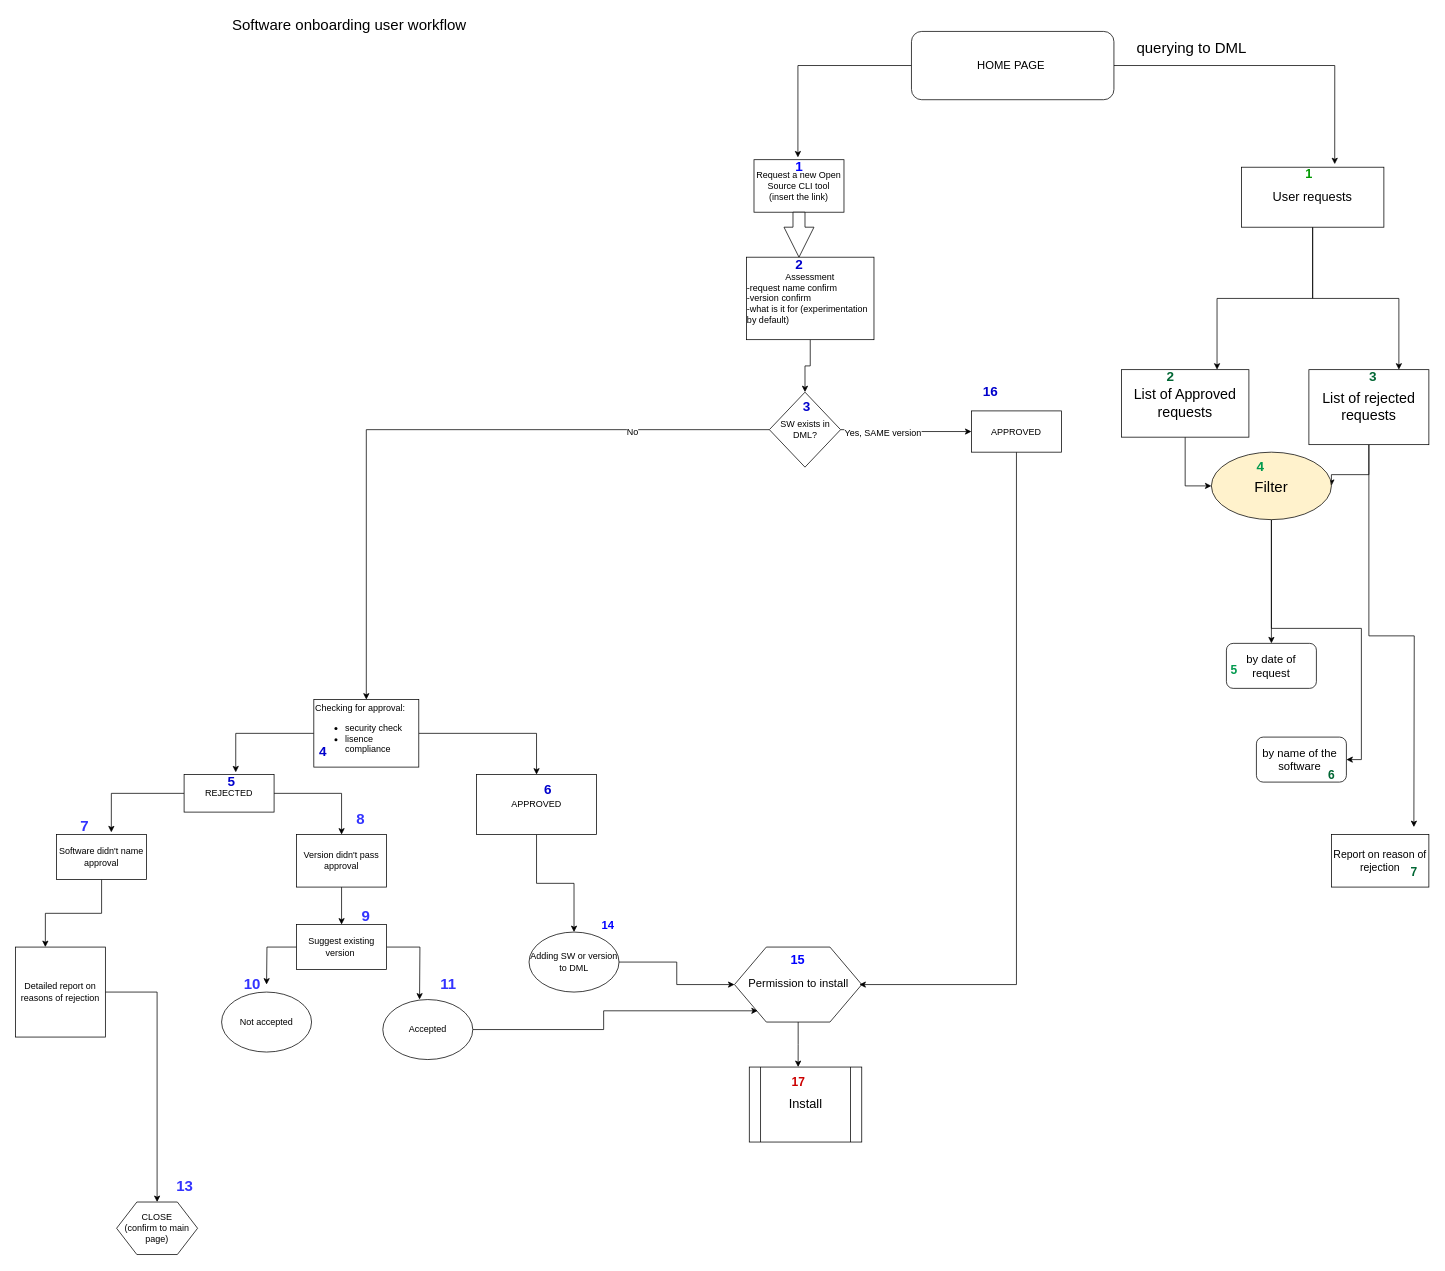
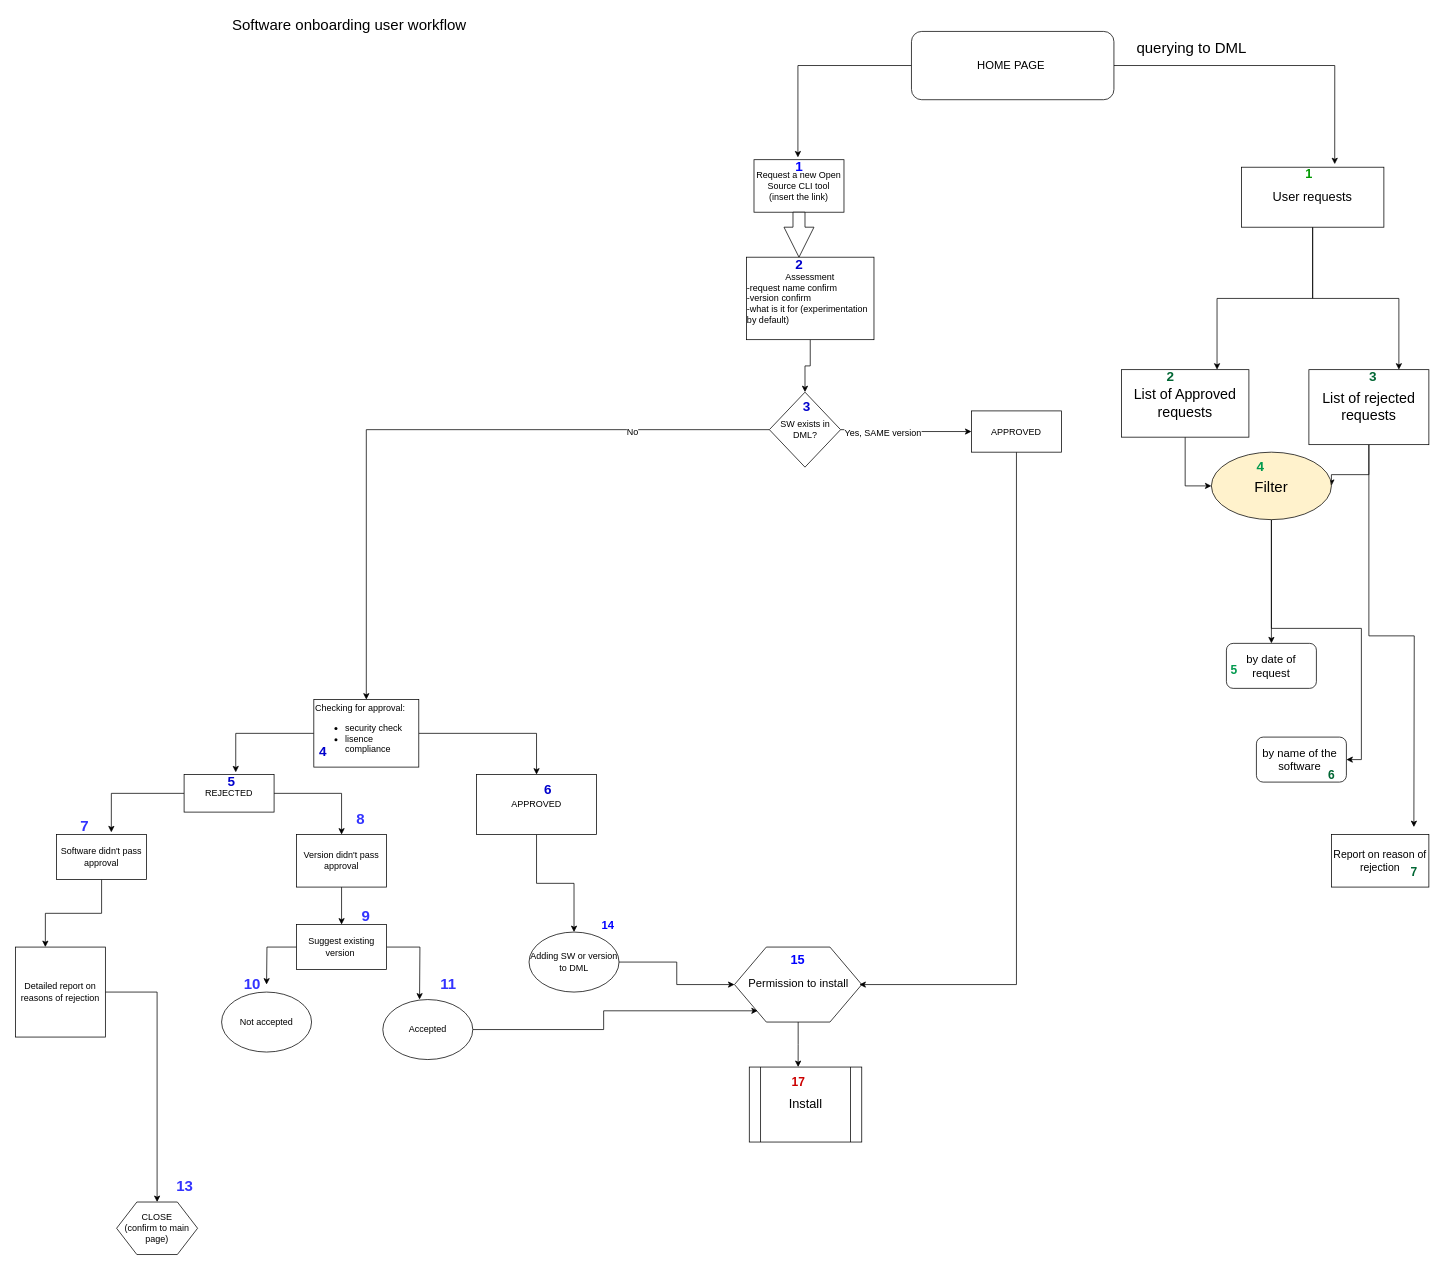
node "16": removed
node "Software didn't name approval": label "Software didn't name approval" -> "Software didn't pass approval"
